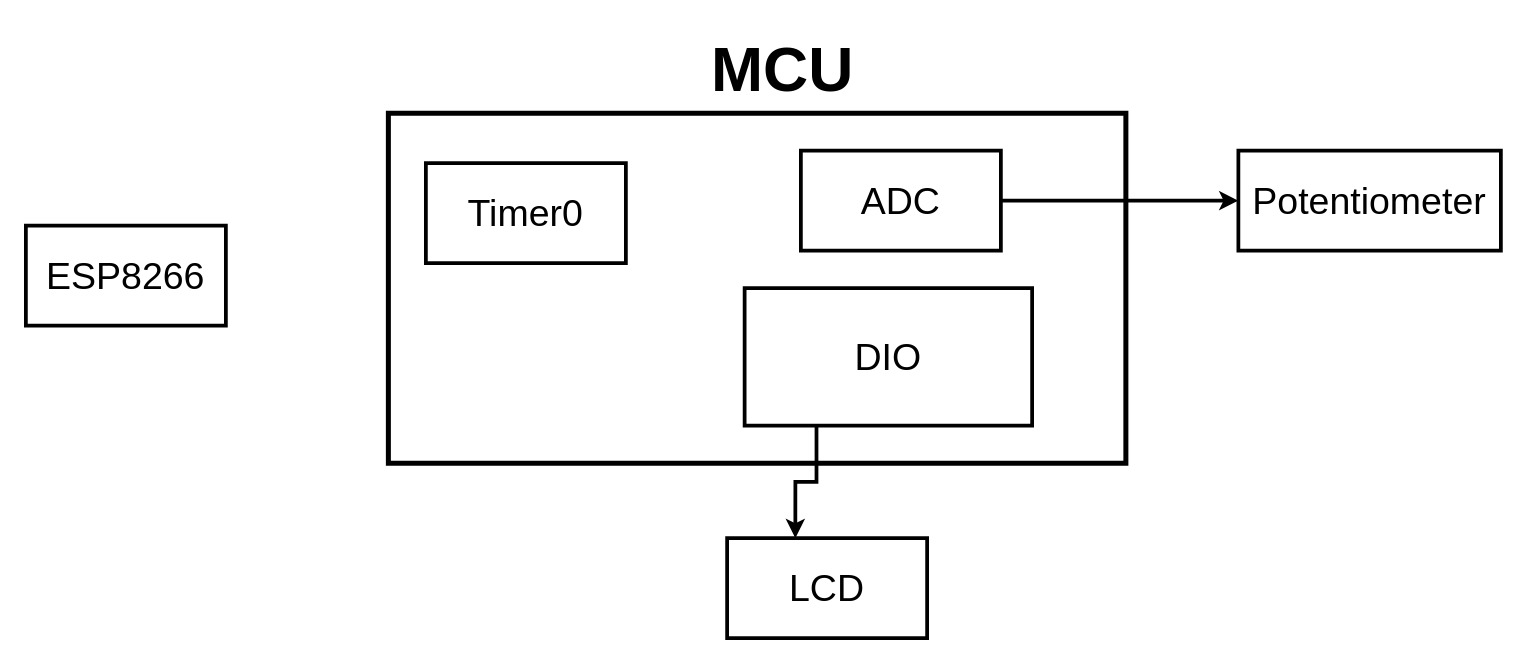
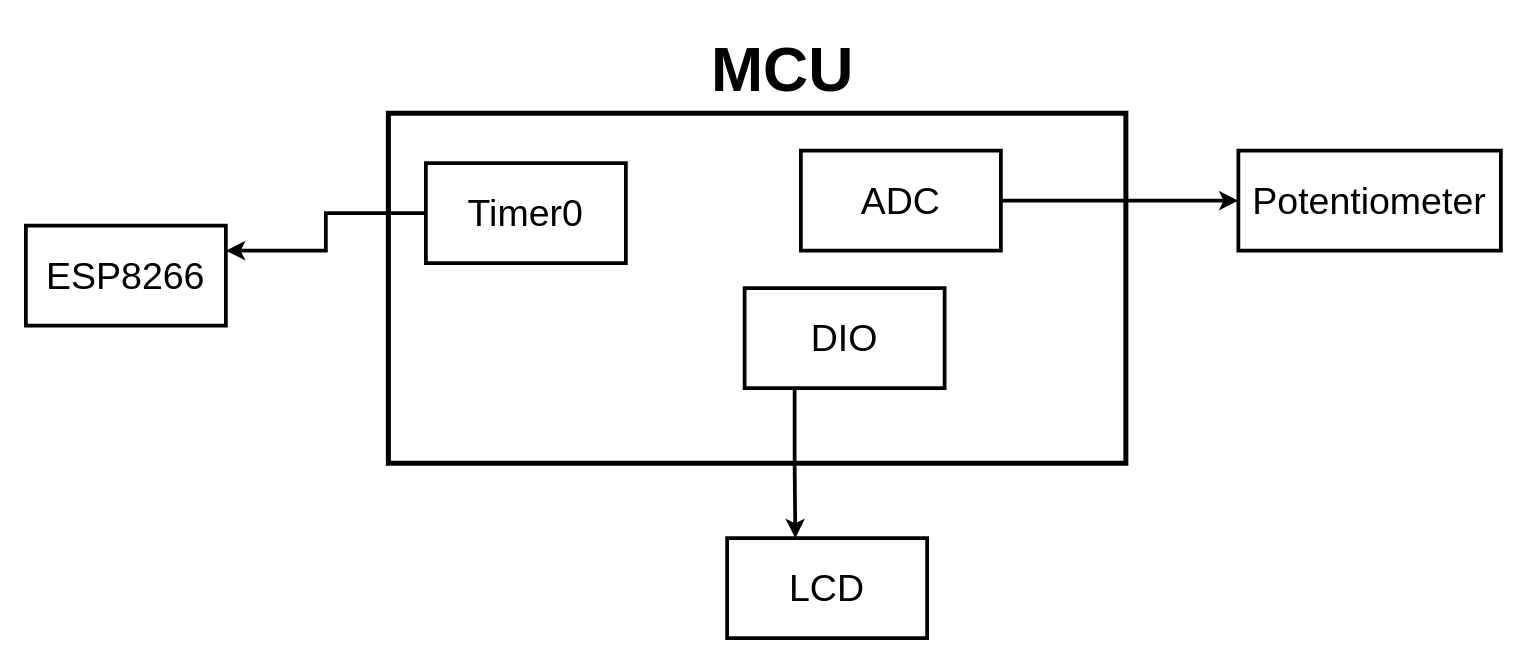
edge "Timer0" -> "ESP8266": added
node "DIO": size 288x138 -> 200x100
